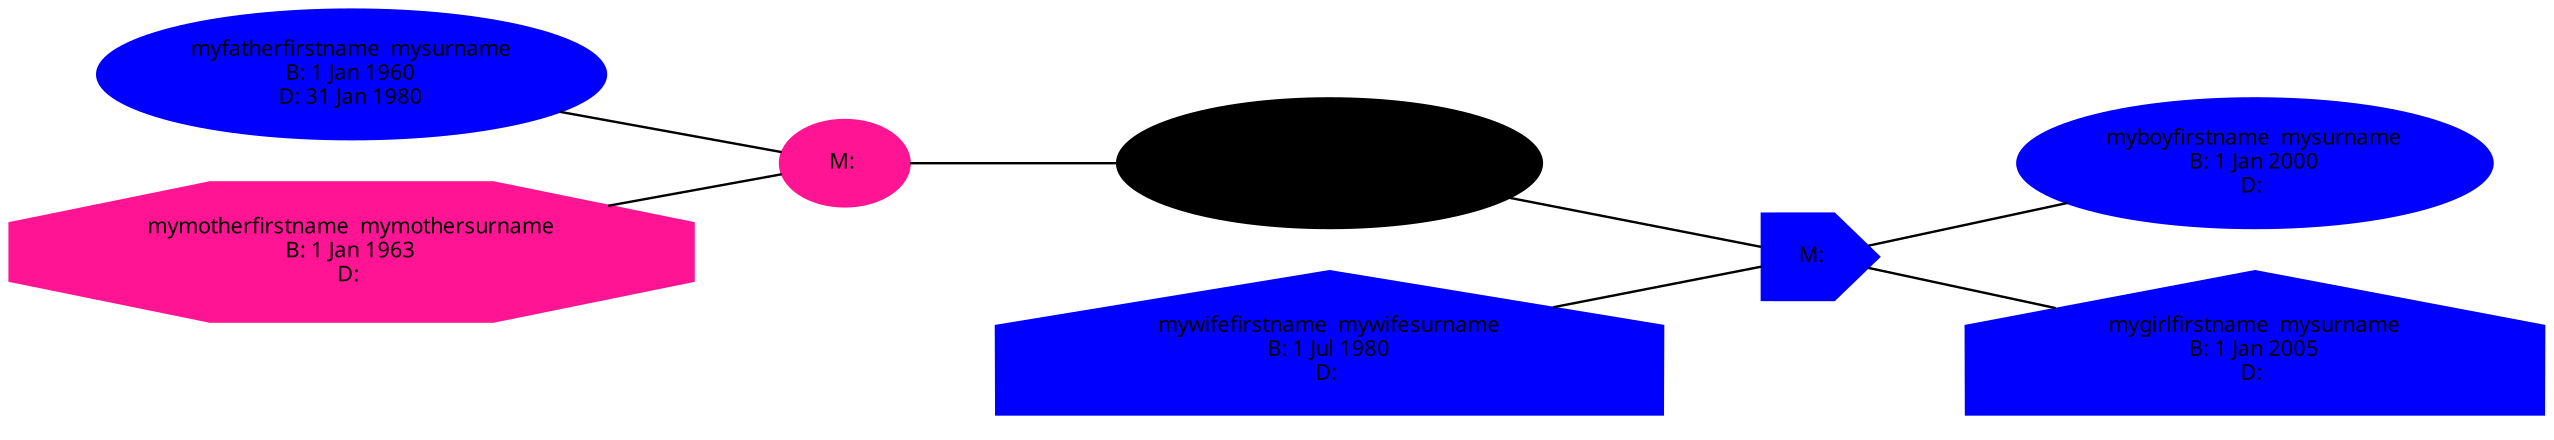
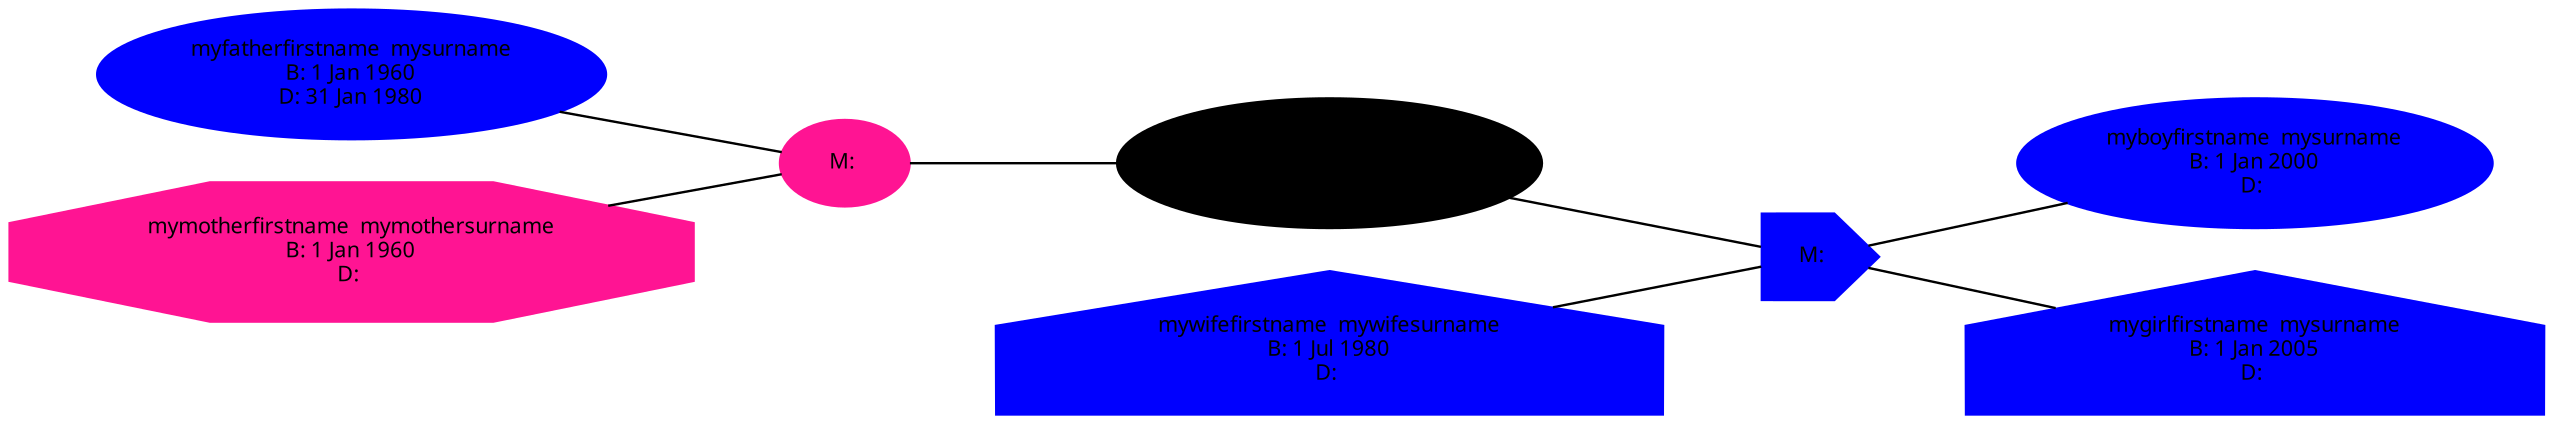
node "mymotherfirstname  mymothersurname B: 1 Jan 1963 D:": label "mymotherfirstname  mymothersurname B: 1 Jan 1963 D:" -> "mymotherfirstname  mymothersurname B: 1 Jan 1960 D:"
